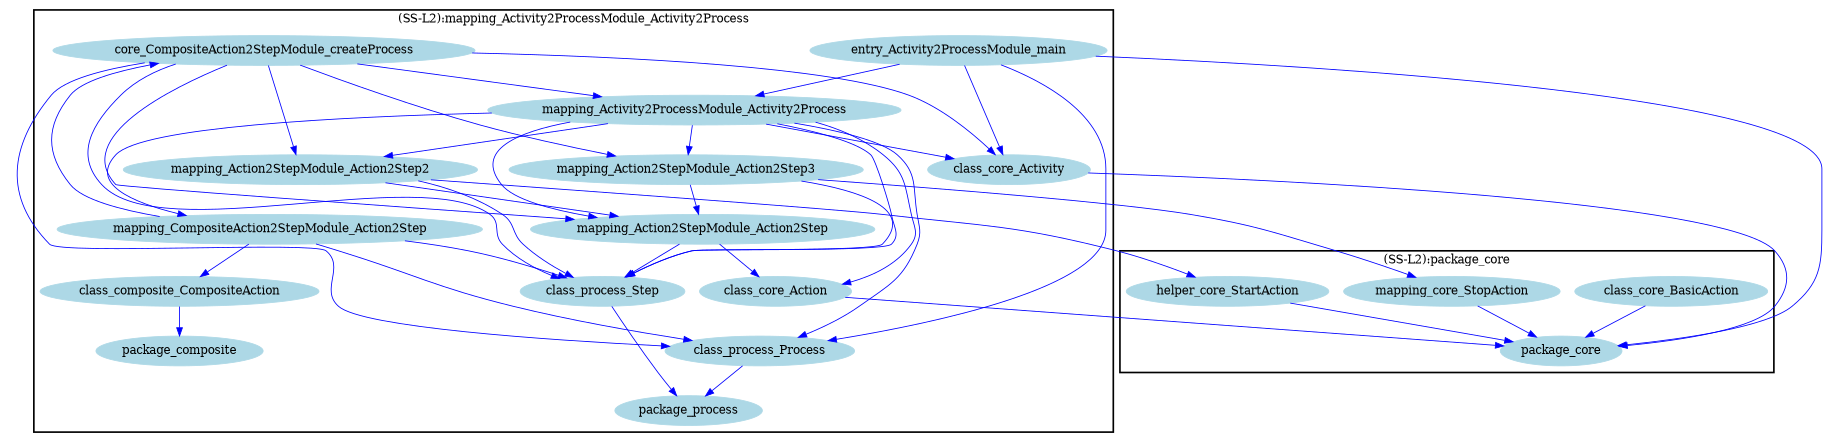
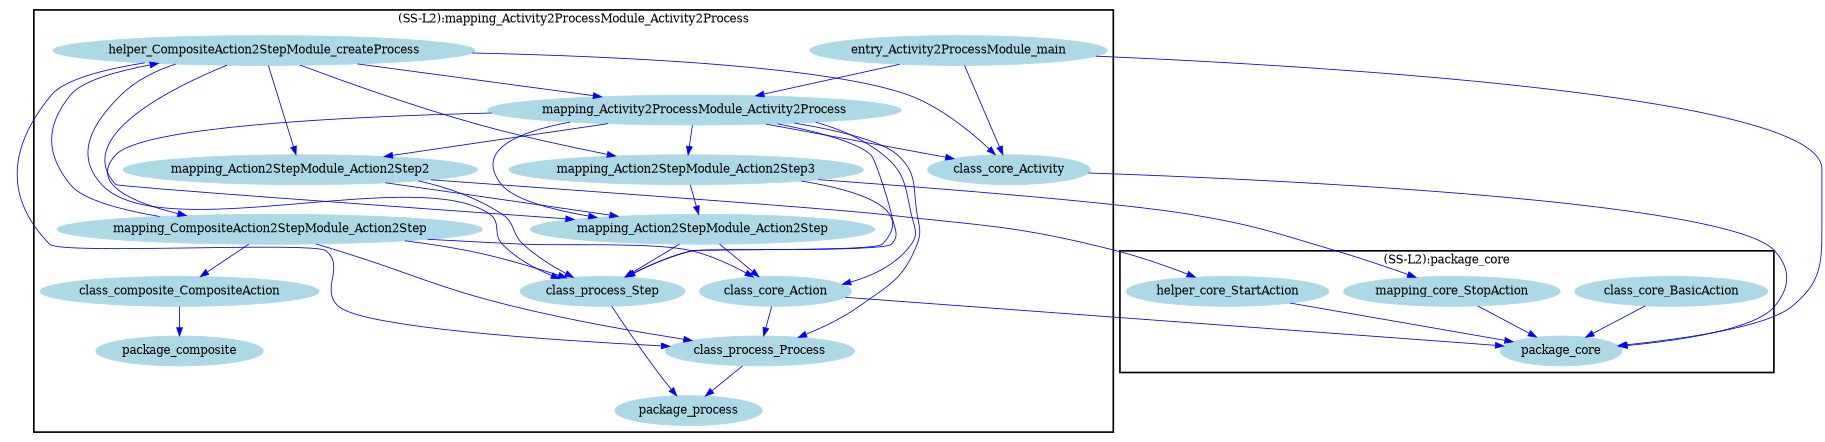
node "core_CompositeAction2StepModule_createProcess": label "core_CompositeAction2StepModule_createProcess" -> "helper_CompositeAction2StepModule_createProcess"
edge "mapping_CompositeAction2StepModule_Action2Step" -> "class_core_Action": added
edge "entry_Activity2ProcessModule_main" -> "class_process_Process": now "class_core_Action" -> "class_process_Process"
